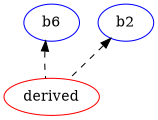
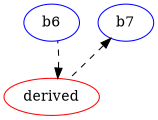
node "b2": label "b2" -> "b7"
edge "derived" -> "b6": reversed
